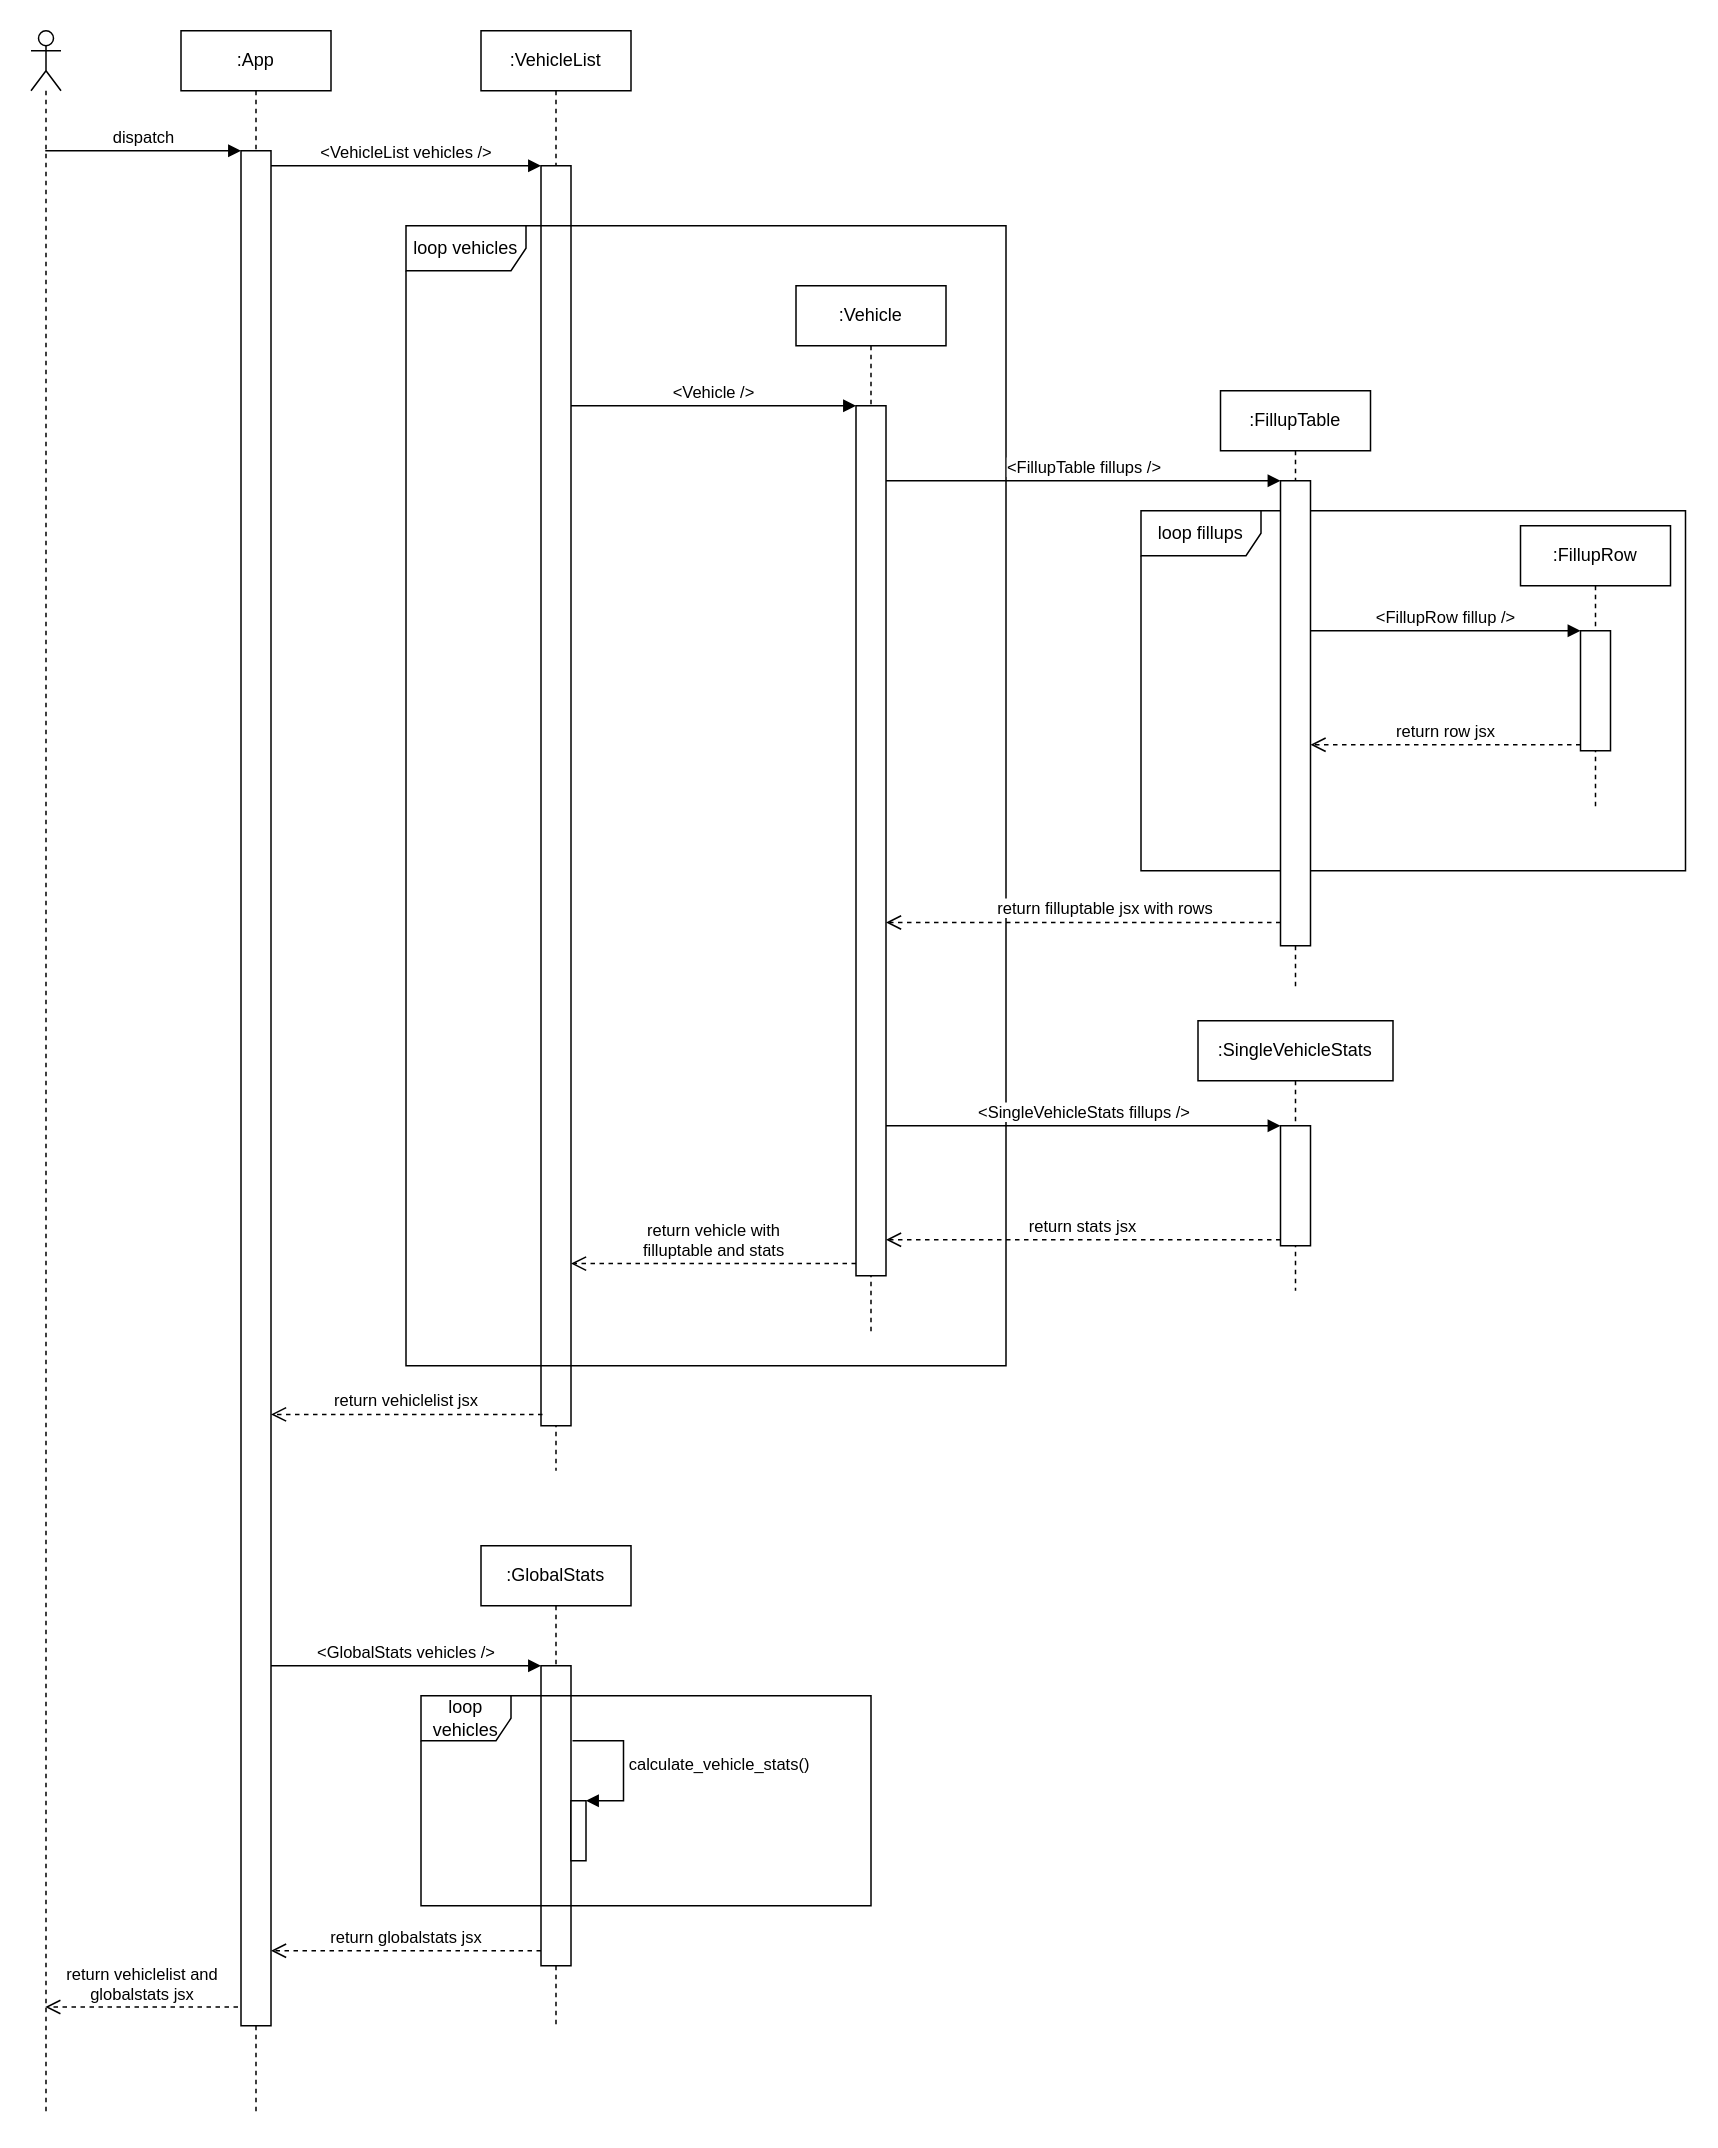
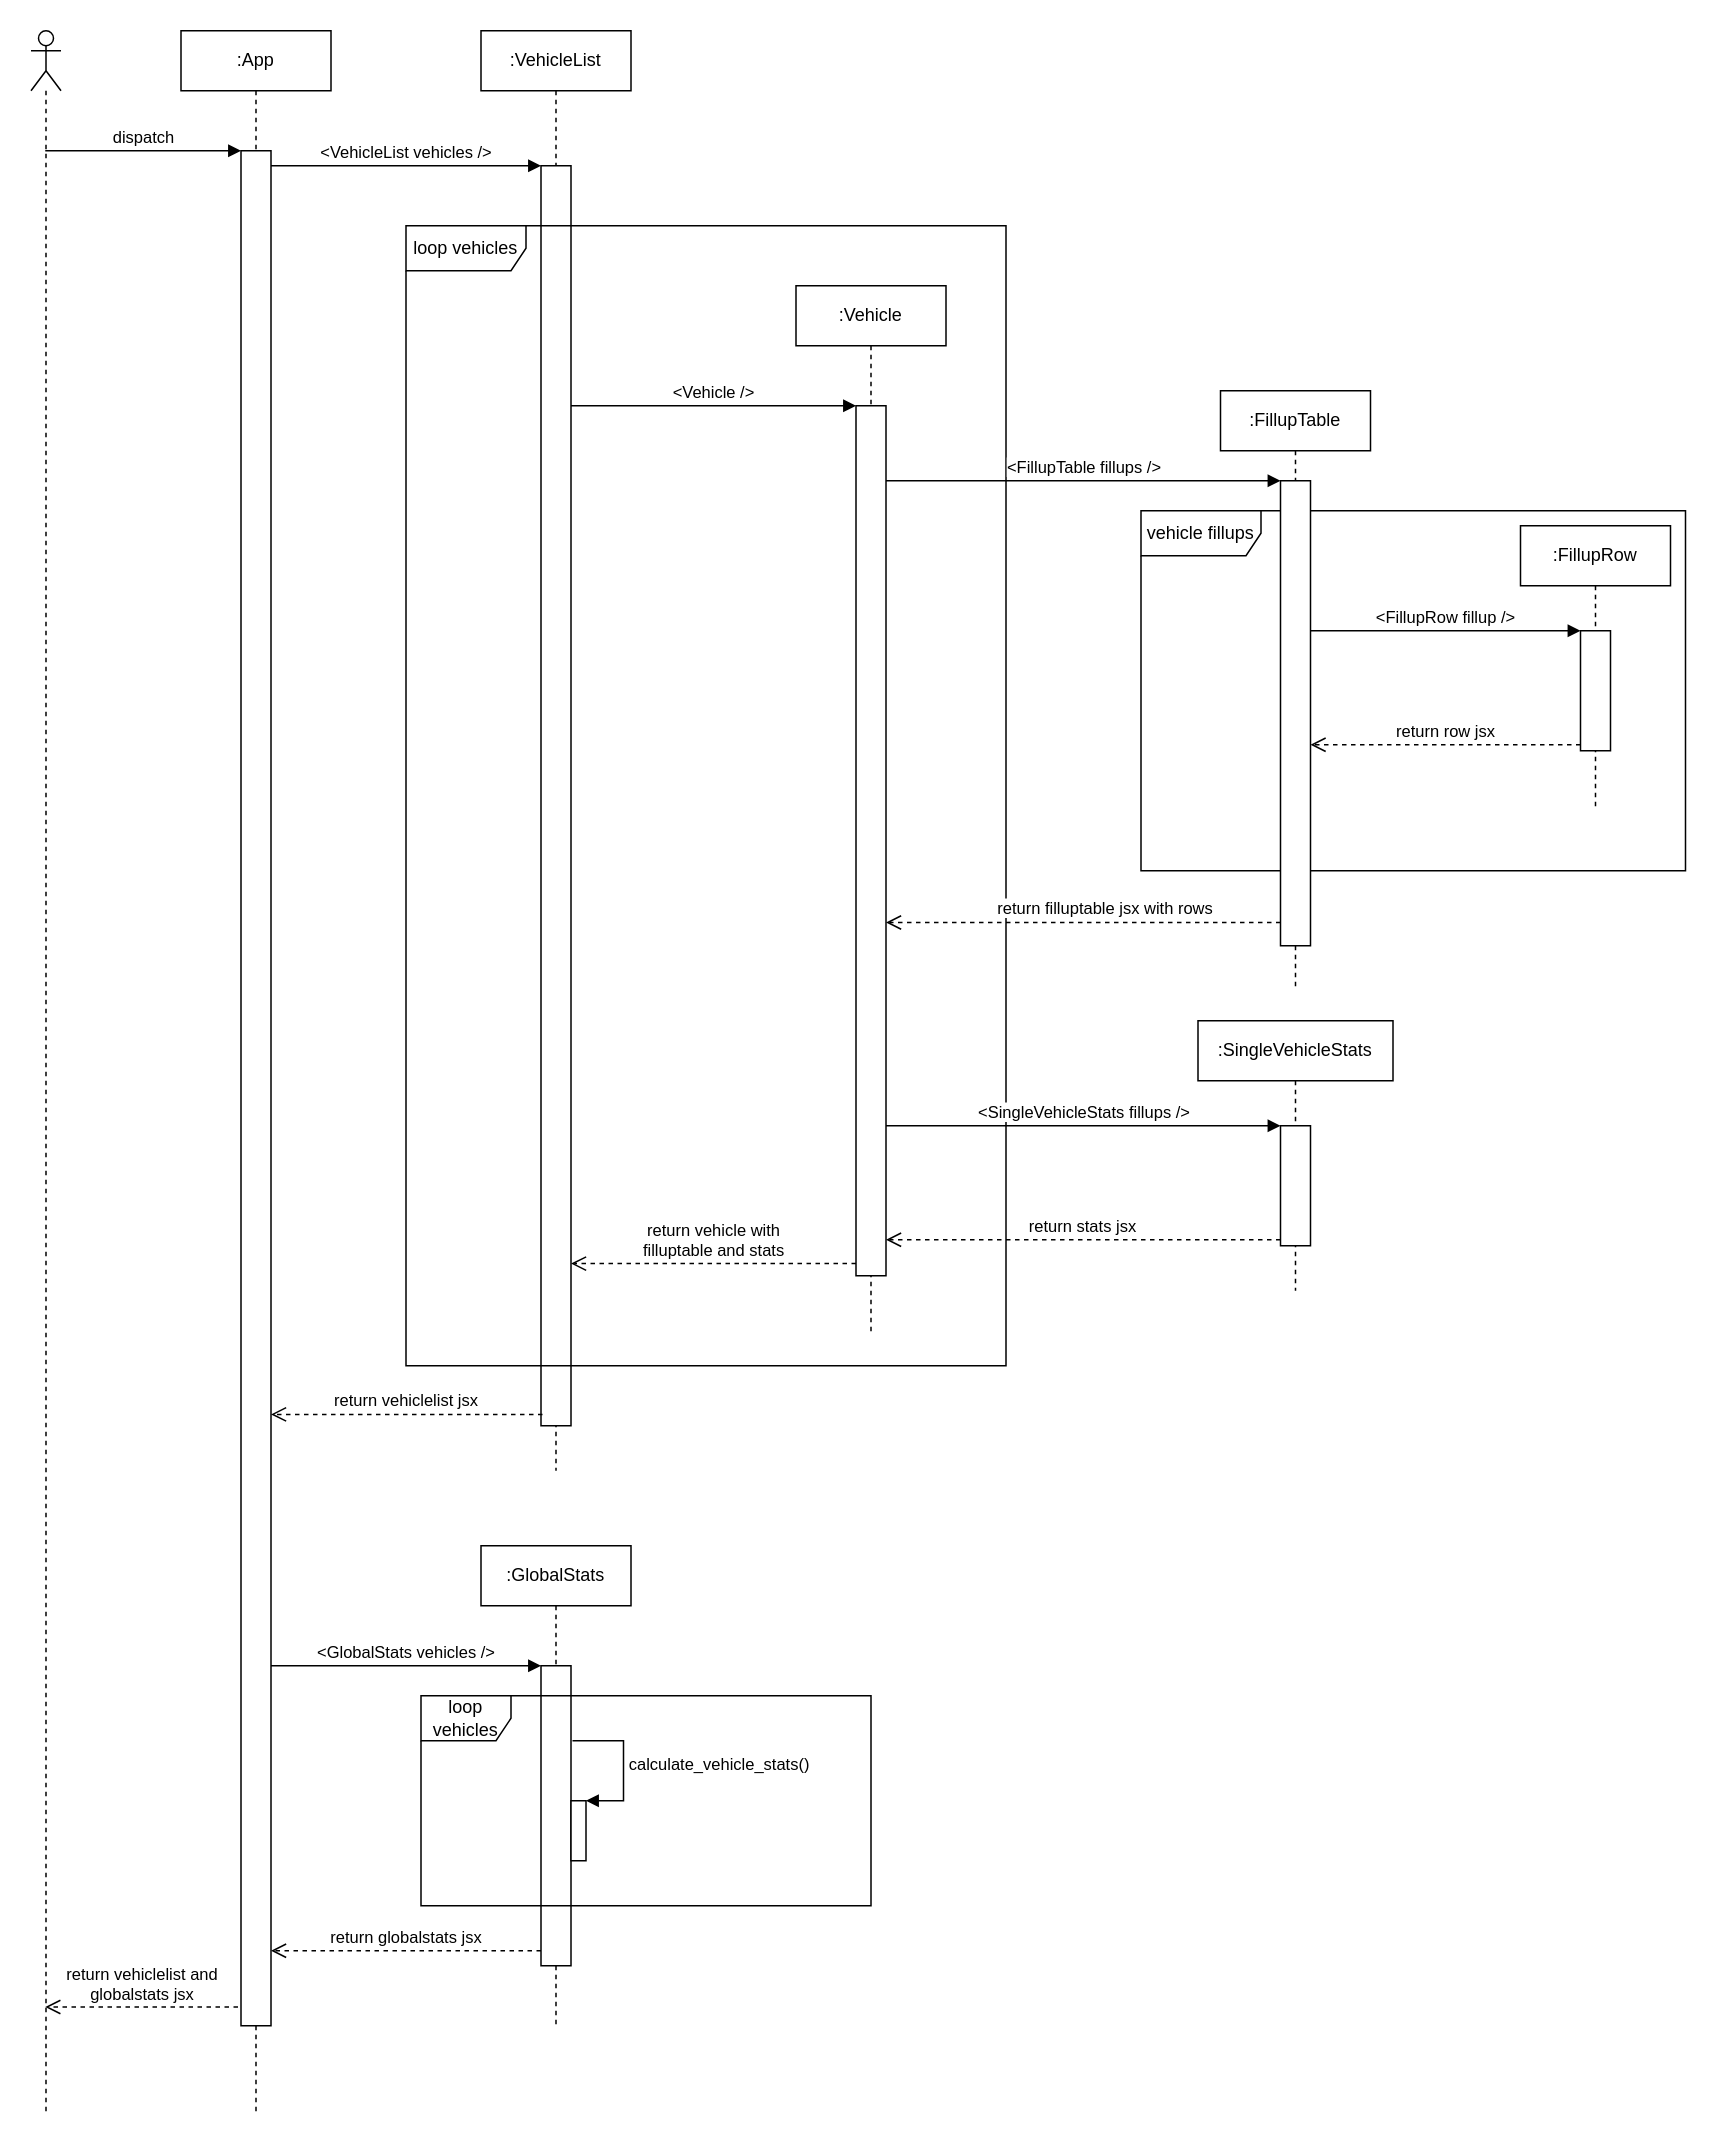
node "loop fillups": label "loop fillups" -> "vehicle fillups"
